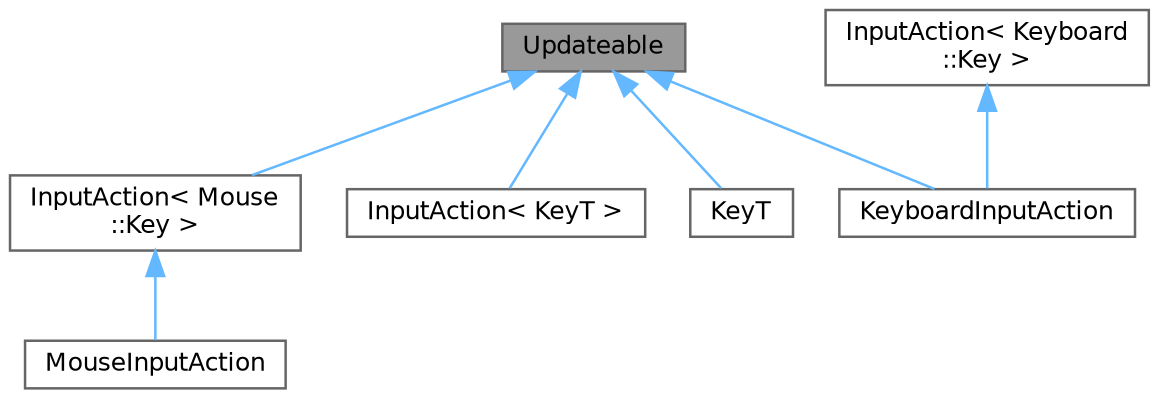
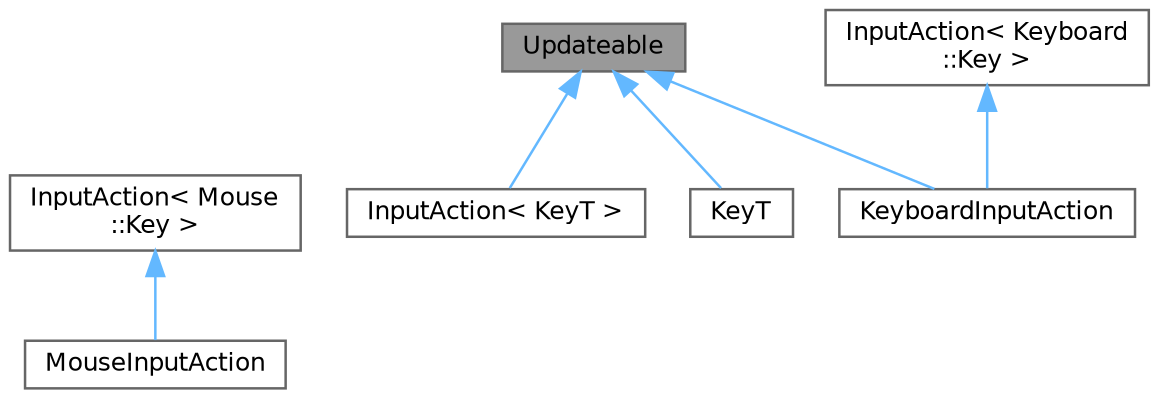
edge "InputAction< Mouse ::Key >" -> "Updateable": removed
